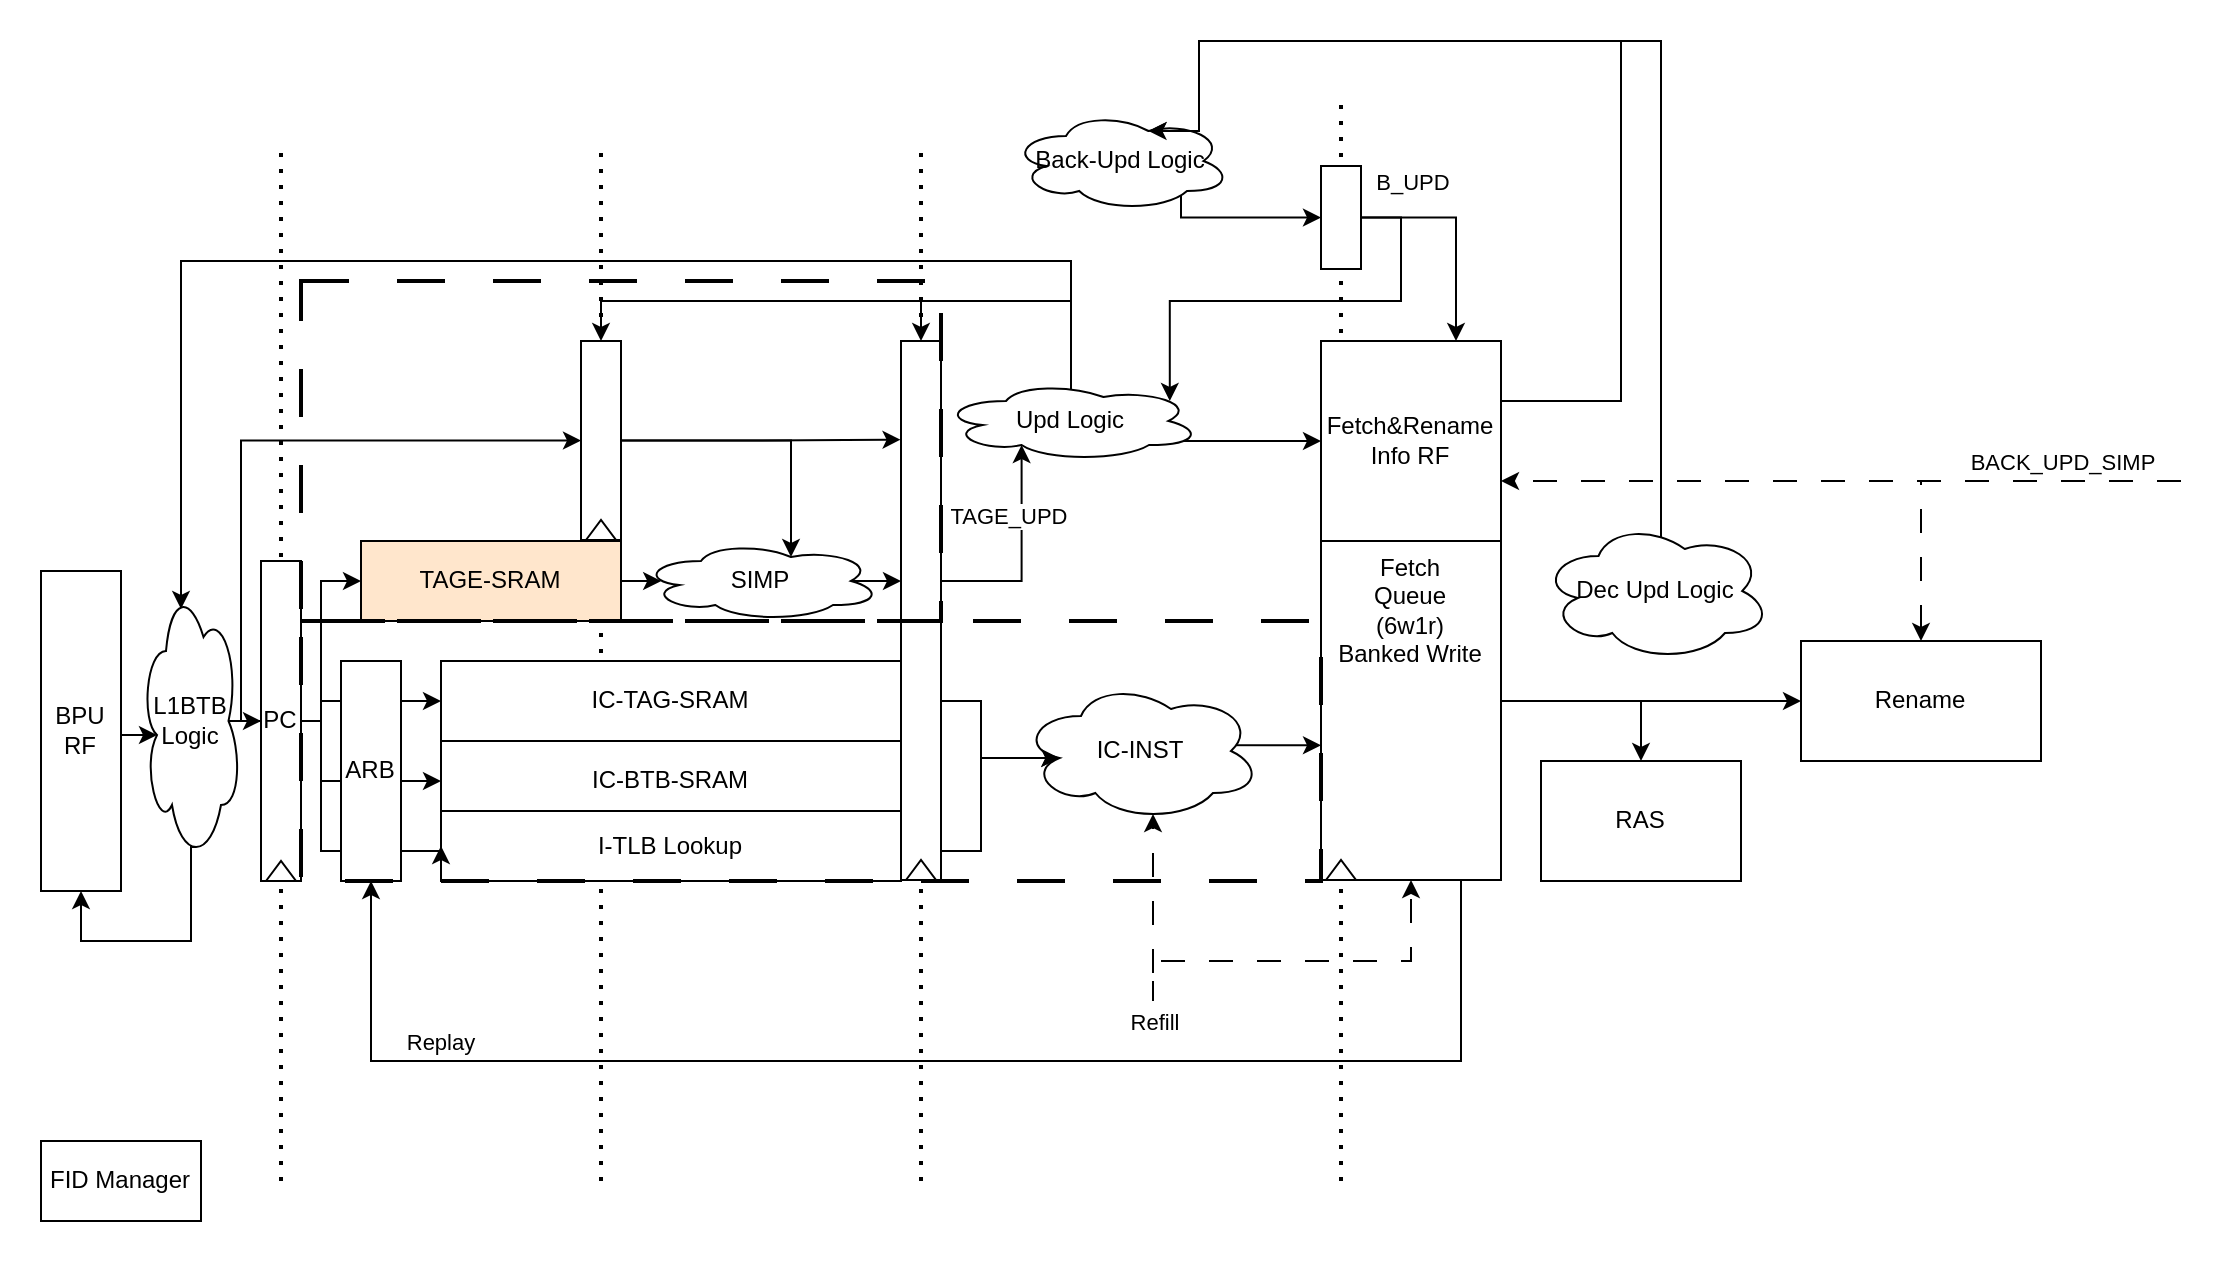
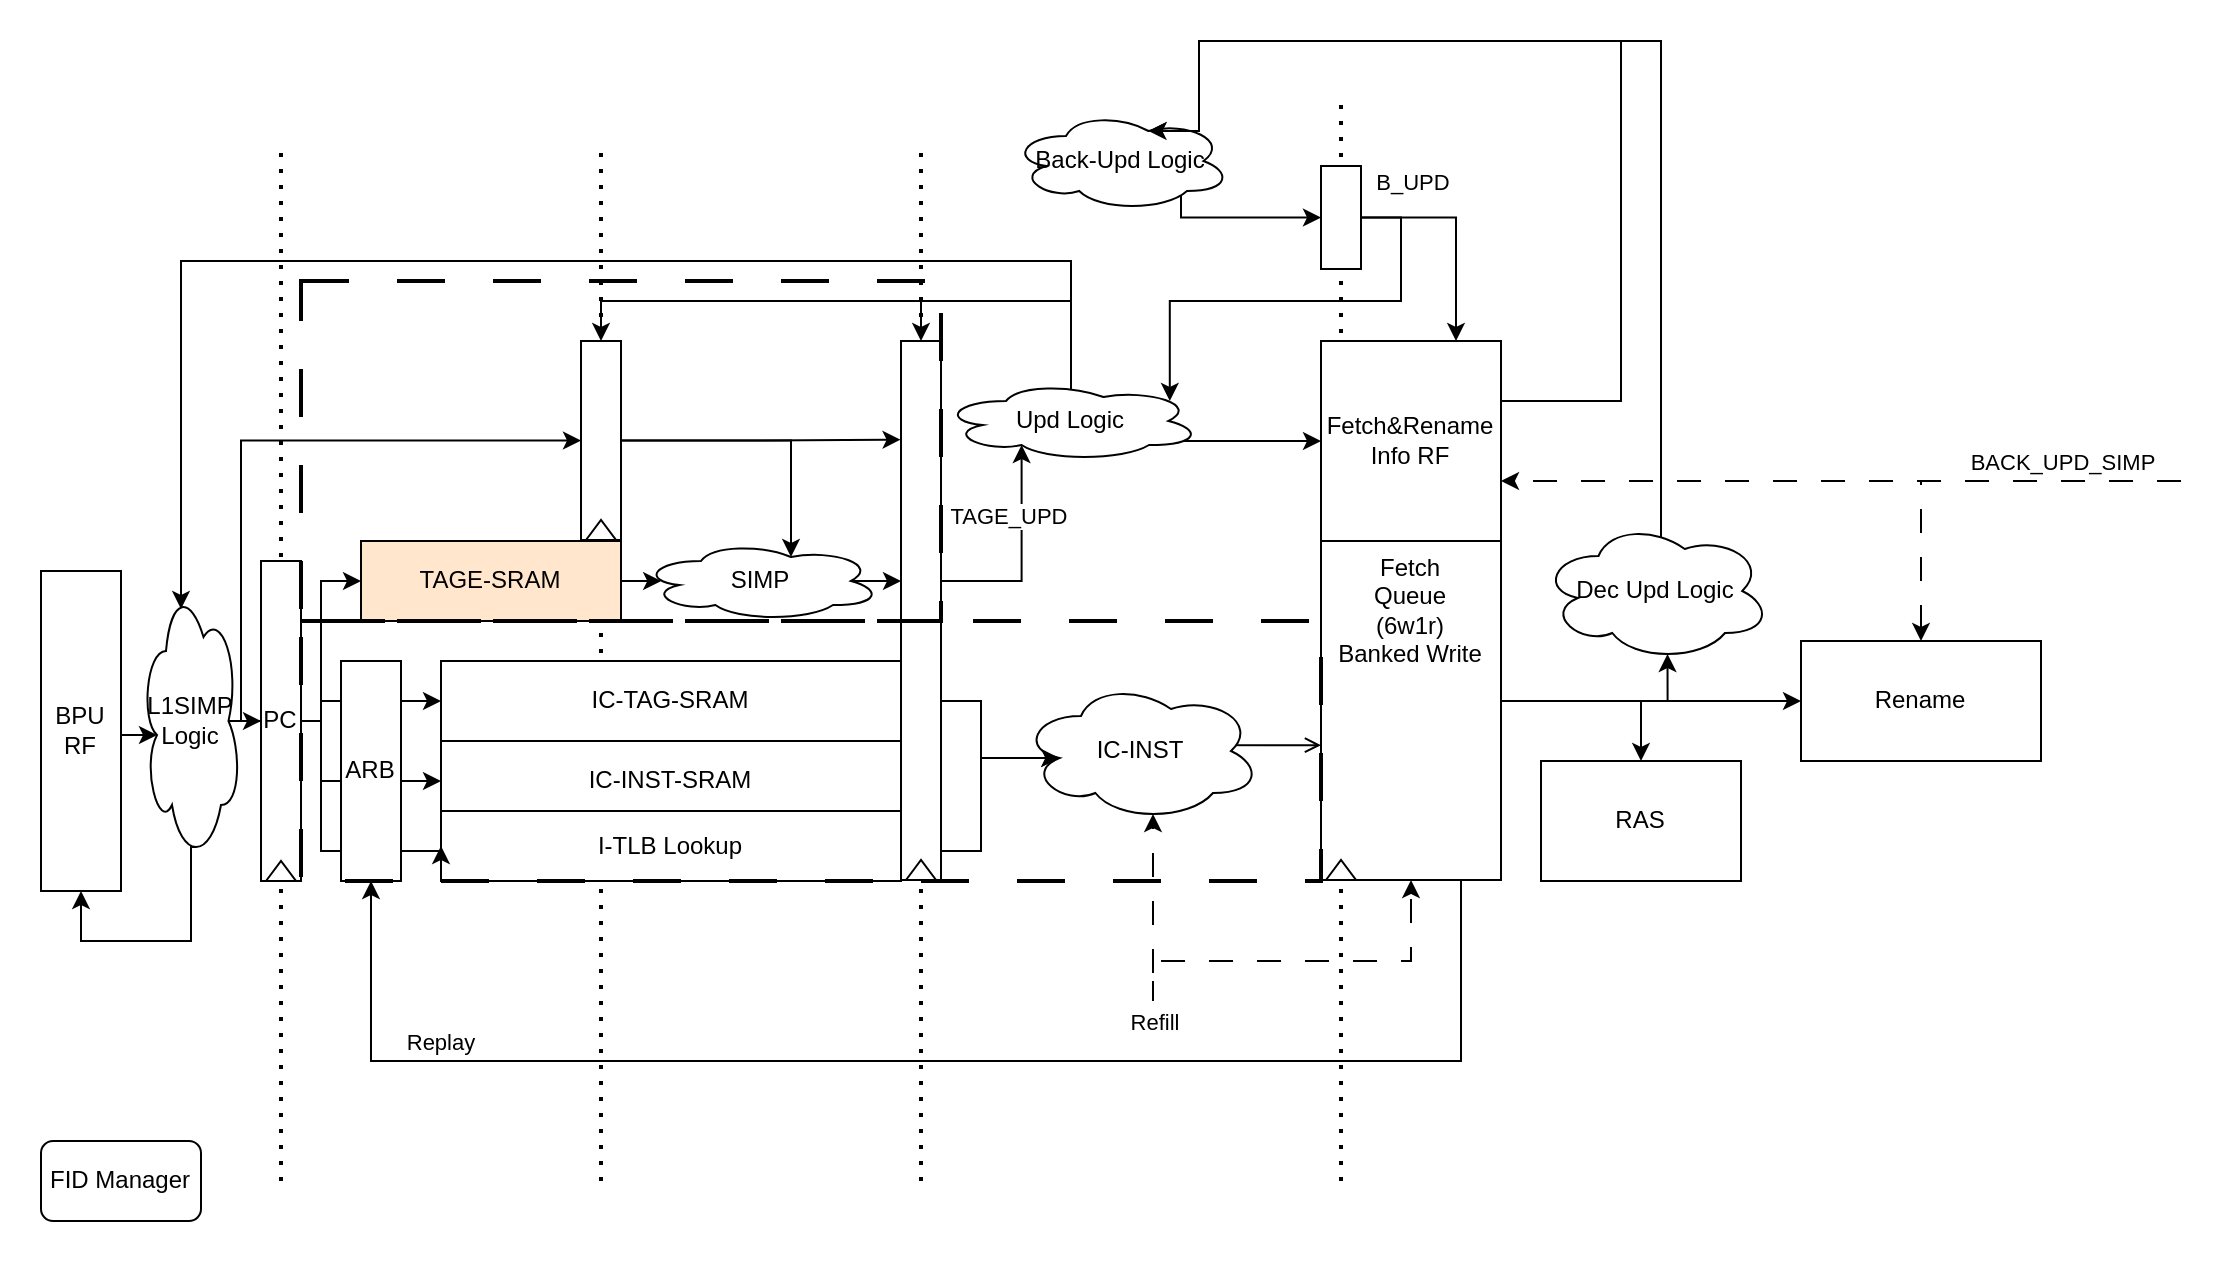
edge "Fetch Queue (6w1r) Banked Write" -> "Dec Upd Logic": added
node "L1BTB Logic": label "L1BTB Logic" -> "L1SIMP Logic"
edge "IC-INST" -> "Fetch Queue (6w1r) Banked Write": arrowhead classic -> open
node "IC-BTB-SRAM": label "IC-BTB-SRAM" -> "IC-INST-SRAM"
node "FID Manager": shape rectangle -> rounded rectangle
